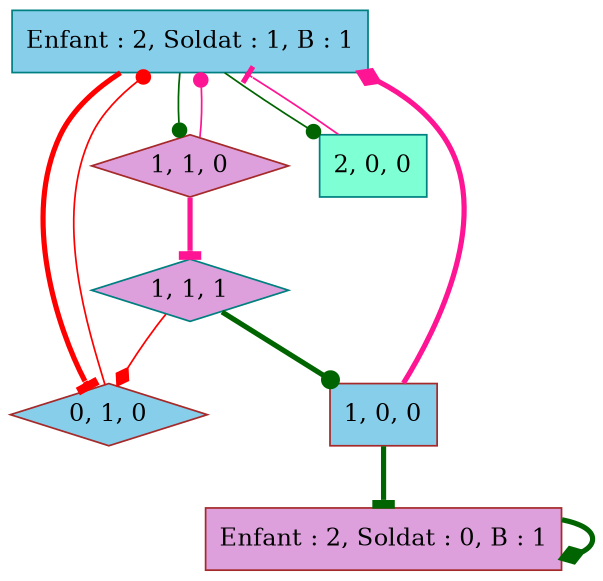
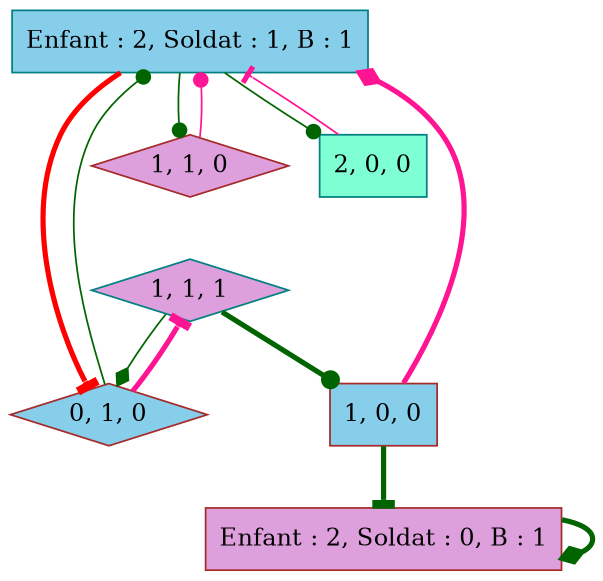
edge "0, 1, 0" -> "Enfant : 2, Soldat : 1, B : 1": color red -> darkgreen
edge "1, 1, 0" -> "1, 1, 1": now "0, 1, 0" -> "1, 1, 1"
edge "1, 1, 1" -> "0, 1, 0": color red -> darkgreen
